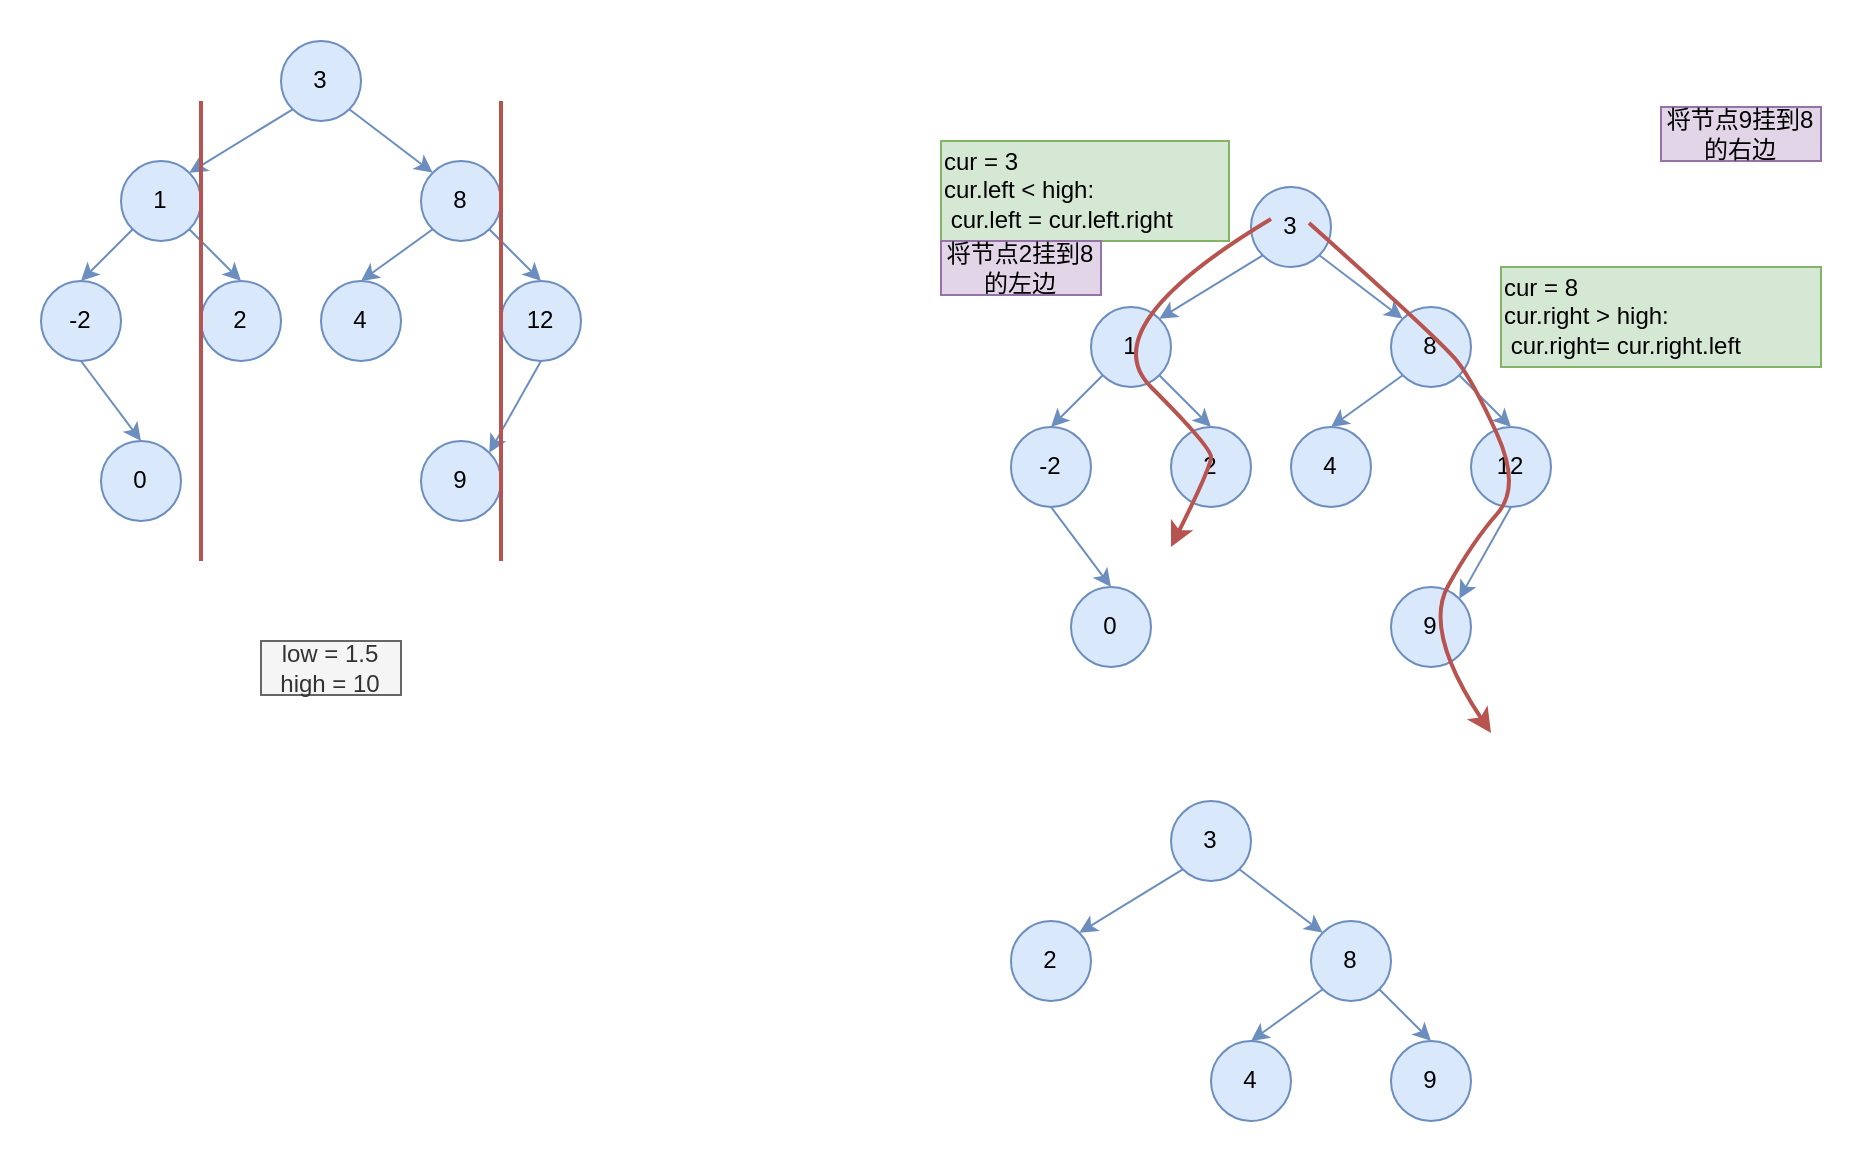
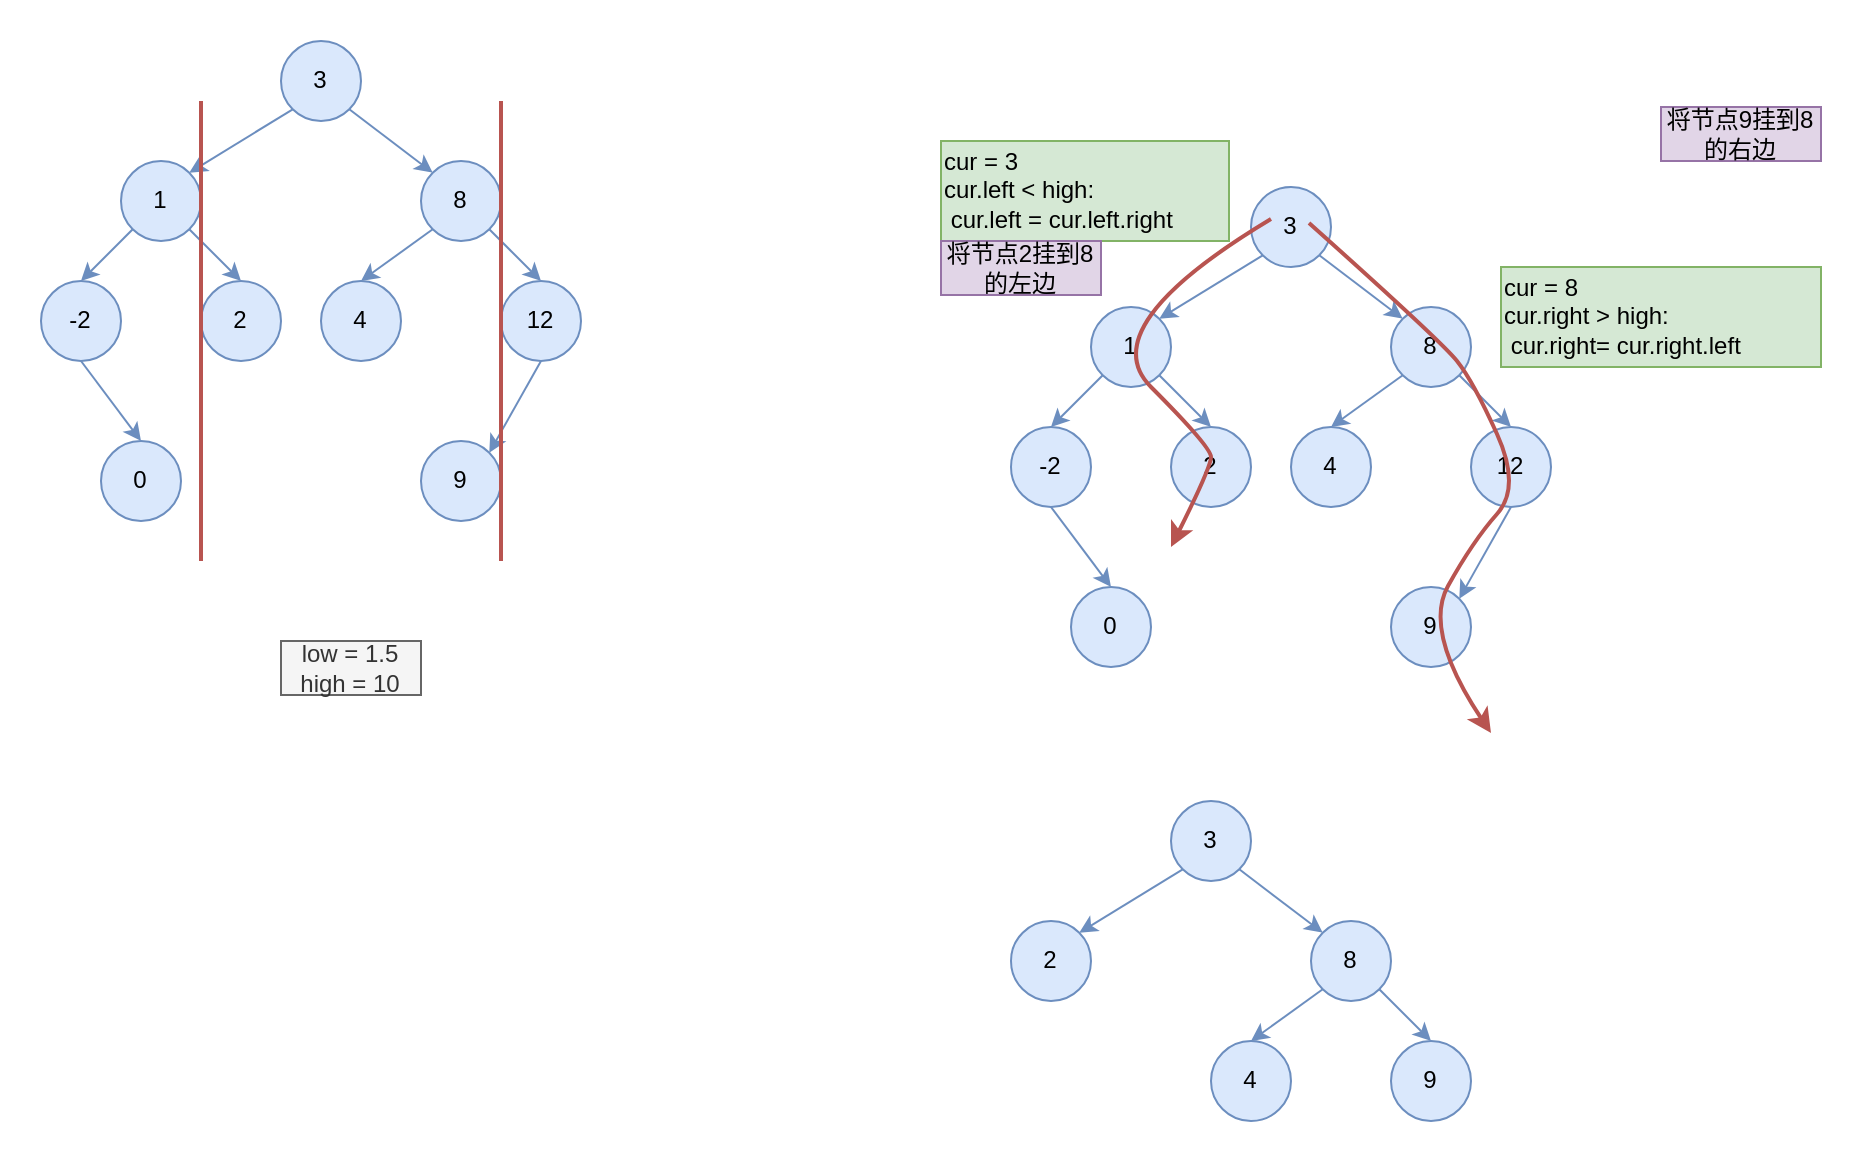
node "low = 1.5 high = 10": moved (331, 668) -> (351, 668)
